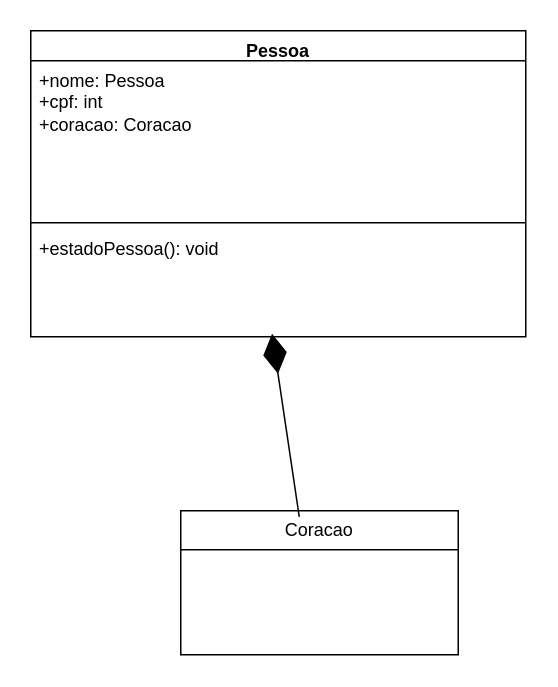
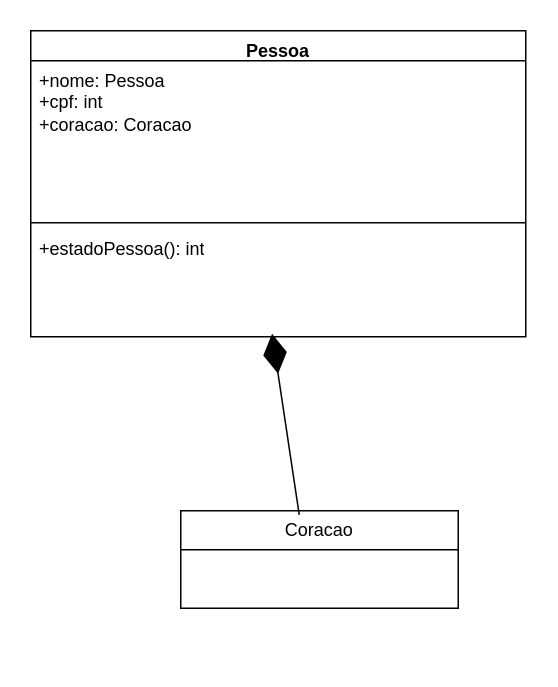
node "+estadoPessoa(): void": label "+estadoPessoa(): void" -> "+estadoPessoa(): int"
node "Coracao": size 278x144 -> 278x98
